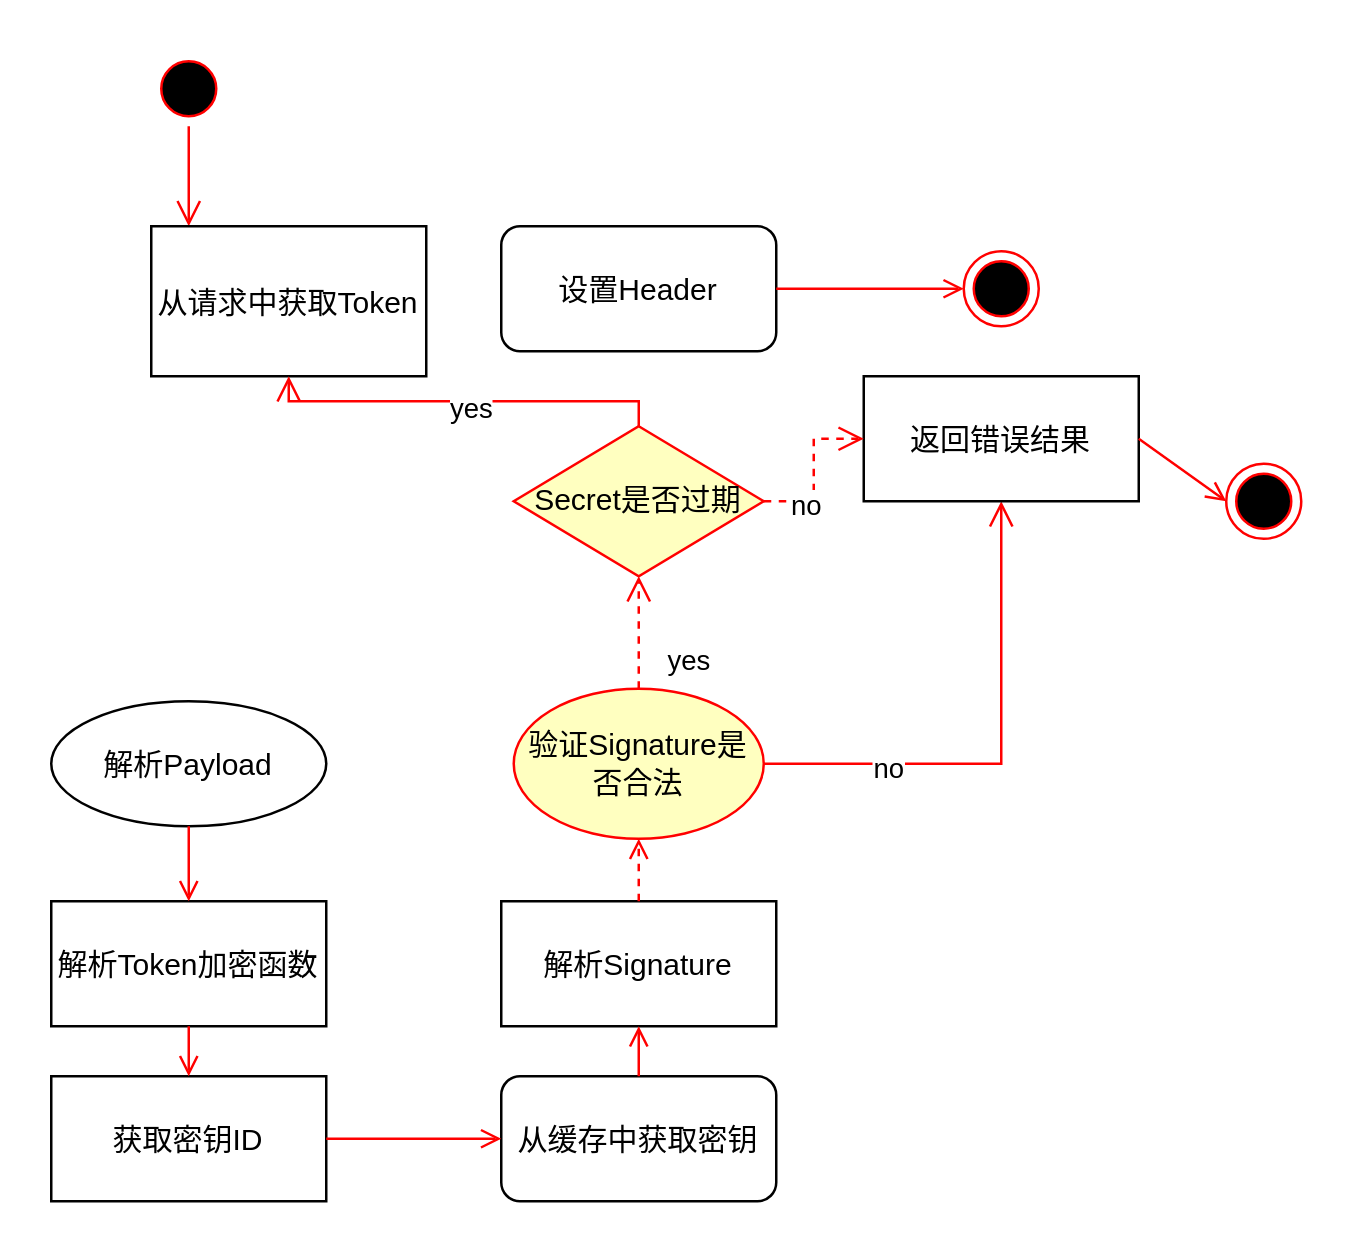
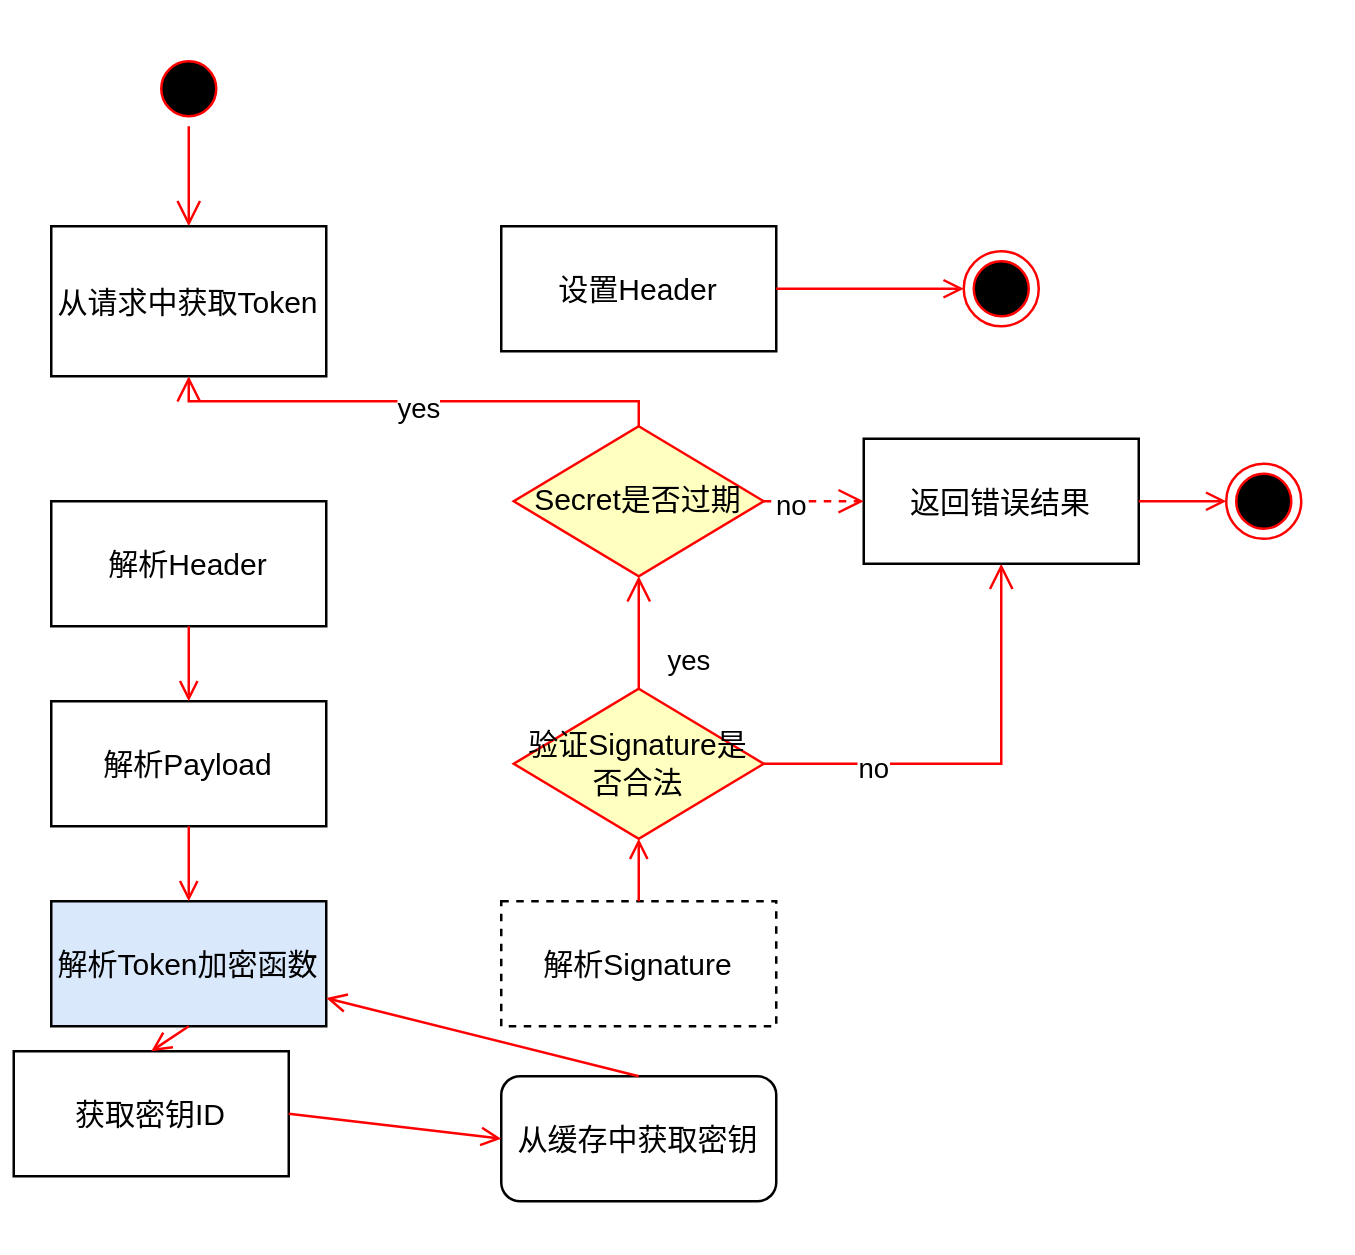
node "设置Header": shape rounded rectangle -> rectangle
node "从请求中获取Token": moved (289, 301) -> (189, 301)
node "返回错误结果": moved (1001, 439) -> (1001, 501)
node "解析Header": added
edge "验证Signature是否合法" -> "Secret是否过期": style dashed -> solid
edge "解析Header" -> "解析Payload": added
node "解析Payload": shape ellipse -> rectangle
node "验证Signature是否合法": shape ellipse -> diamond
edge "解析Signature" -> "验证Signature是否合法": style dashed -> solid
node "解析Token加密函数": fillcolor #ffffff -> #dae8fc
node "解析Signature": style solid -> dashed
edge "从缓存中获取密钥" -> "解析Signature": now "从缓存中获取密钥" -> "解析Token加密函数"
node "获取密钥ID": moved (189, 1139) -> (151, 1114)
